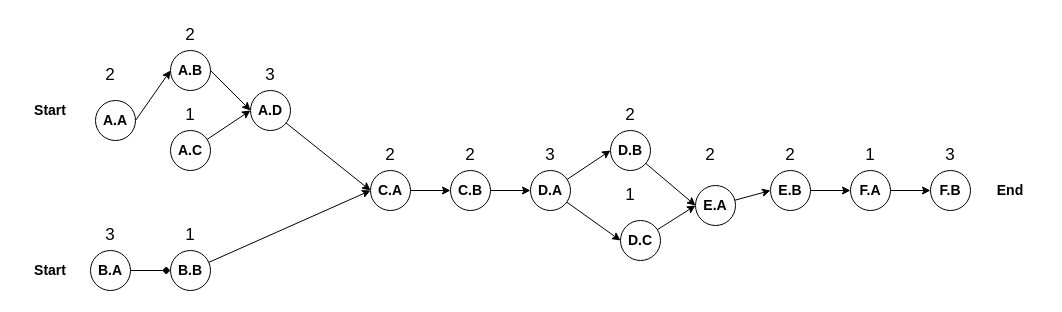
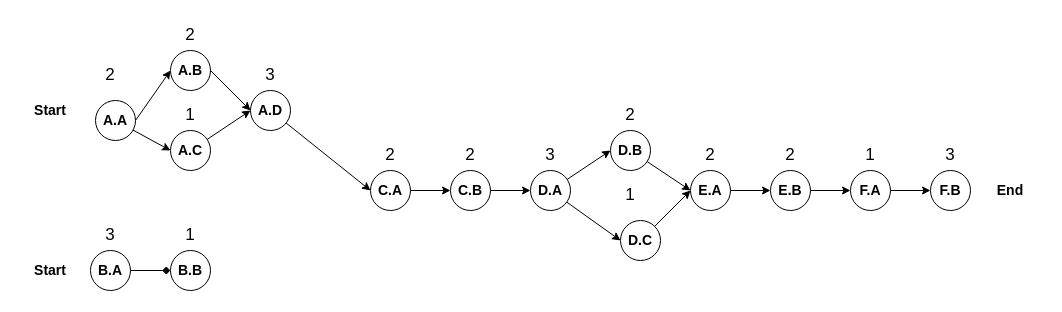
edge "A.A" -> "A.C": added
node "E.A": moved (716, 206) -> (711, 191)
edge "B.B" -> "C.A": removed
